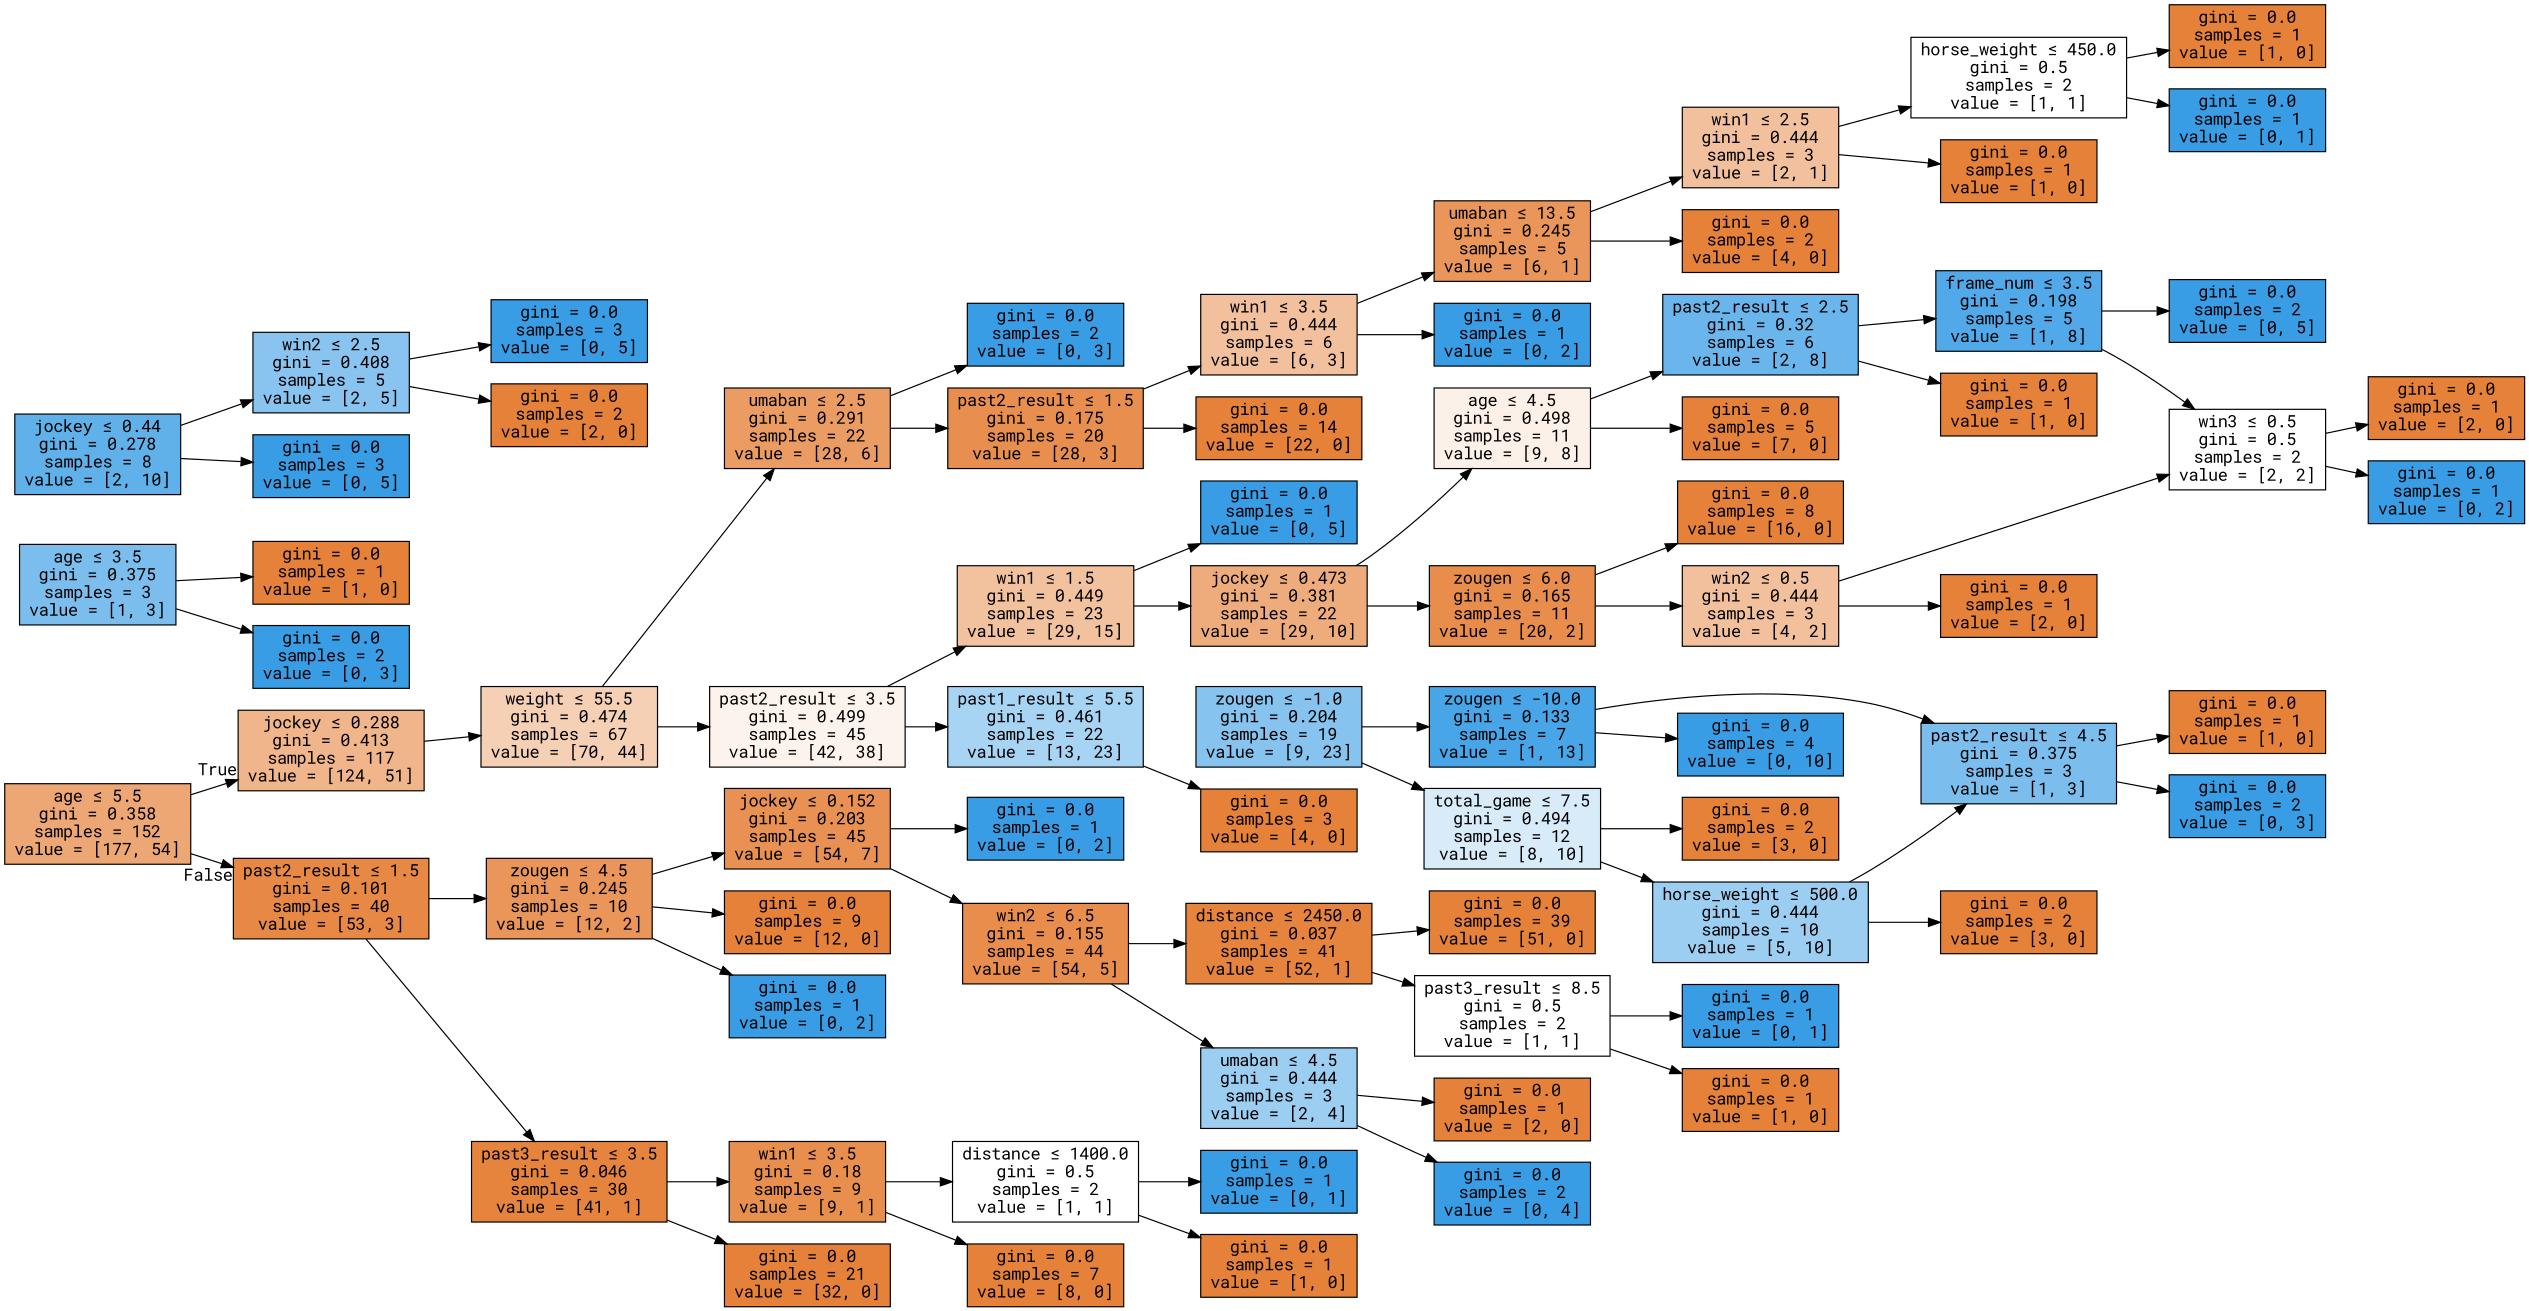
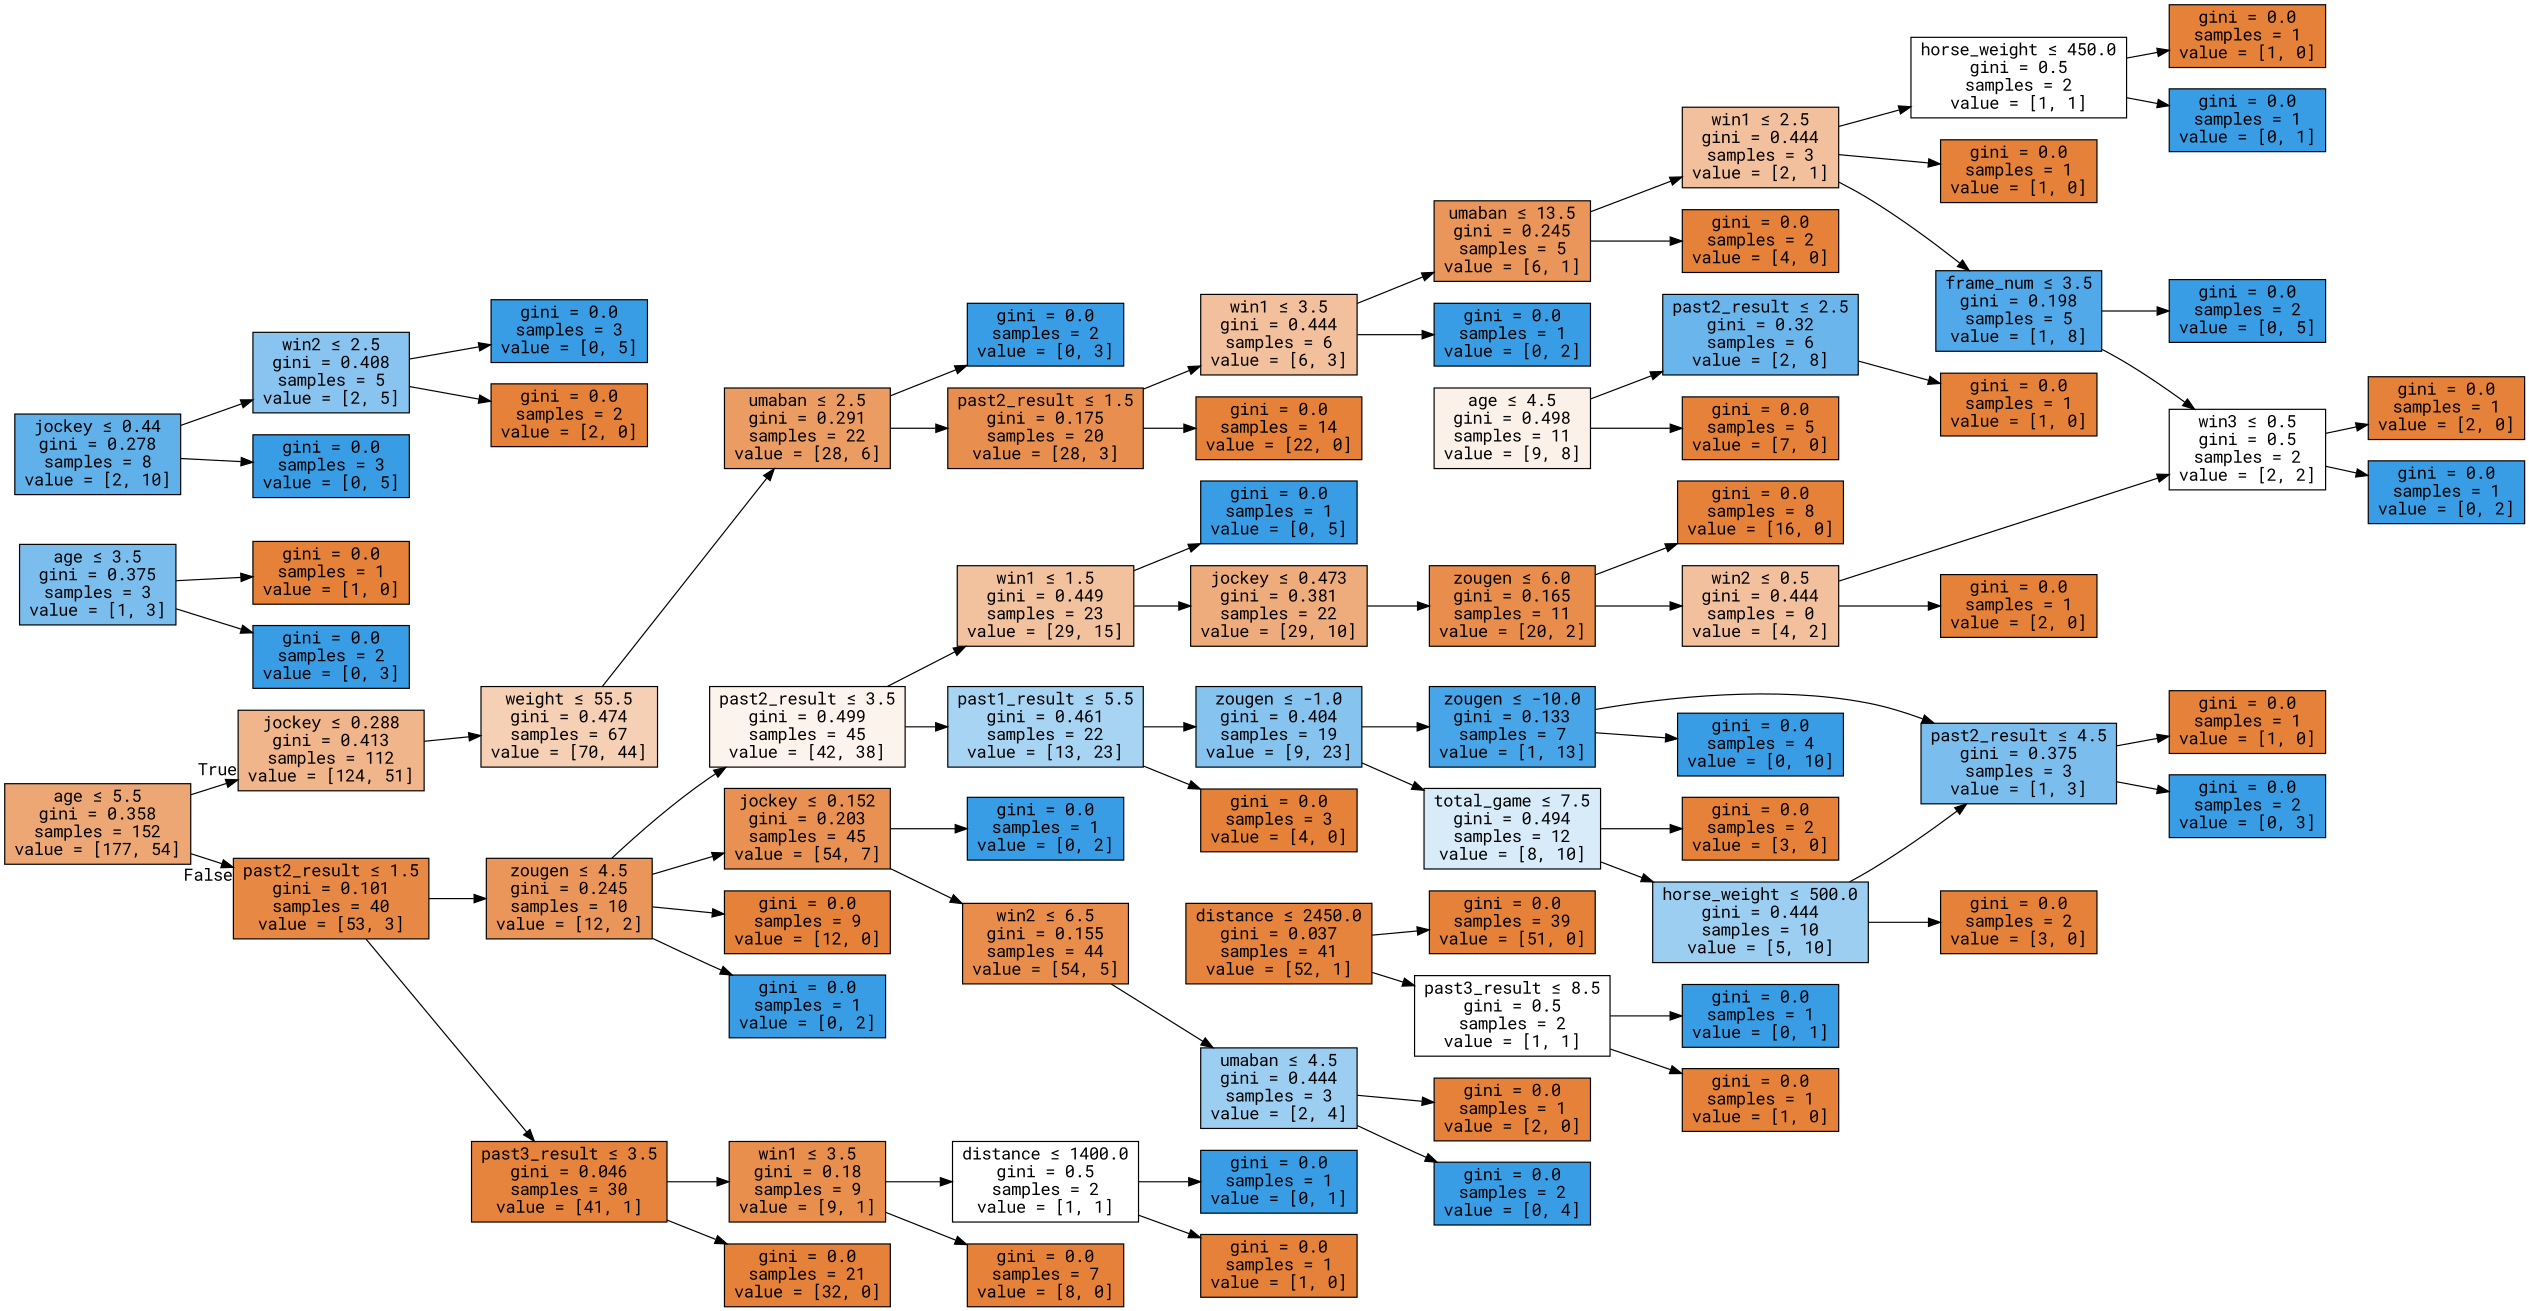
edge "past2_result ≤ 2.5" -> "frame_num ≤ 3.5": now "win1 ≤ 2.5" -> "frame_num ≤ 3.5"
edge "jockey ≤ 0.473" -> "age ≤ 4.5": removed
node "win2 ≤ 0.5": text "samples = 3" -> "samples = 0"
node "zougen ≤ -1.0": text "gini = 0.204" -> "gini = 0.404"
edge "weight ≤ 55.5" -> "past2_result ≤ 3.5": now "zougen ≤ 4.5" -> "past2_result ≤ 3.5"
edge "past1_result ≤ 5.5" -> "zougen ≤ -1.0": added
node "jockey ≤ 0.288": text "samples = 117" -> "samples = 112"
edge "win2 ≤ 6.5" -> "distance ≤ 2450.0": removed
